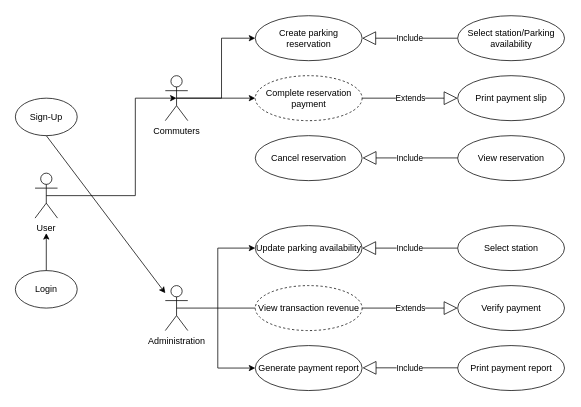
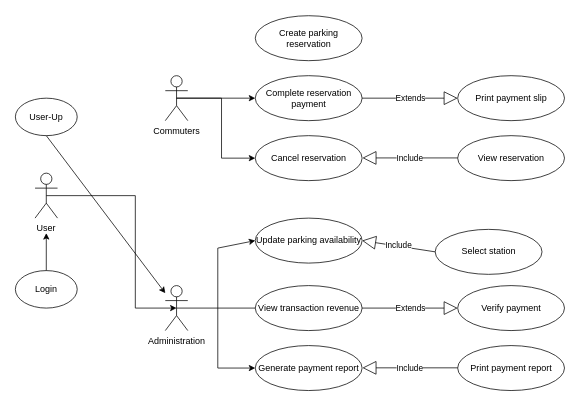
edge "Select station/Parking availability" -> "Create parking reservation": removed, label "Include"
node "Select station/Parking availability": removed
edge "Commuters" -> "Create parking reservation": removed
node "Complete reservation payment": style dashed -> solid
node "Sign-Up": label "Sign-Up" -> "User-Up"
edge "Commuters" -> "Cancel reservation": added
edge "User" -> "Commuters": removed
node "Update parking availability": moved (309, 248) -> (309, 240)
node "Select station": moved (511, 248) -> (489, 252)
edge "User" -> "Administration": added
node "View transaction revenue": style dashed -> solid
